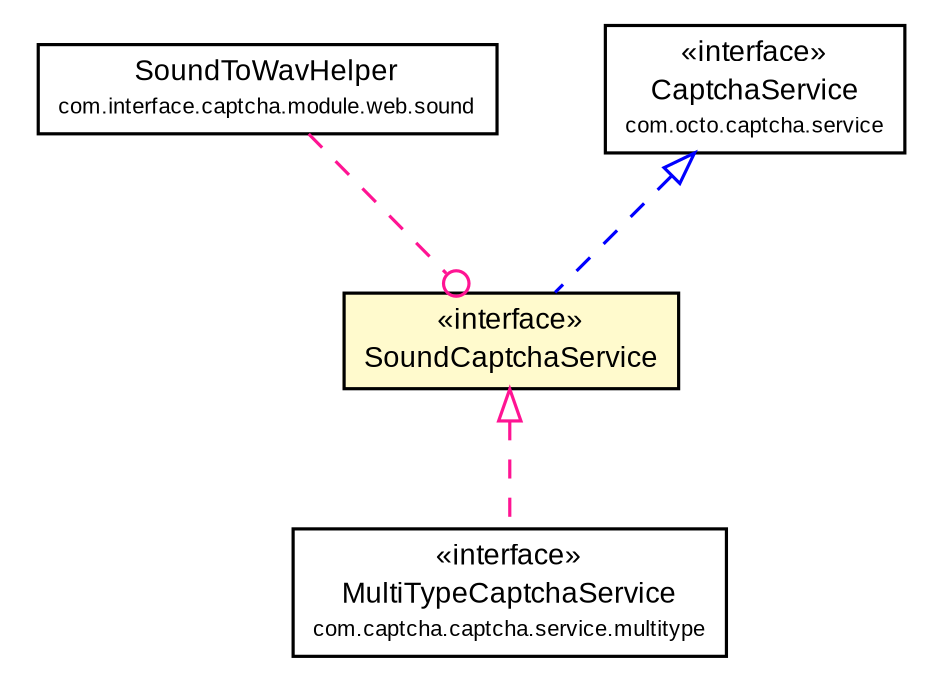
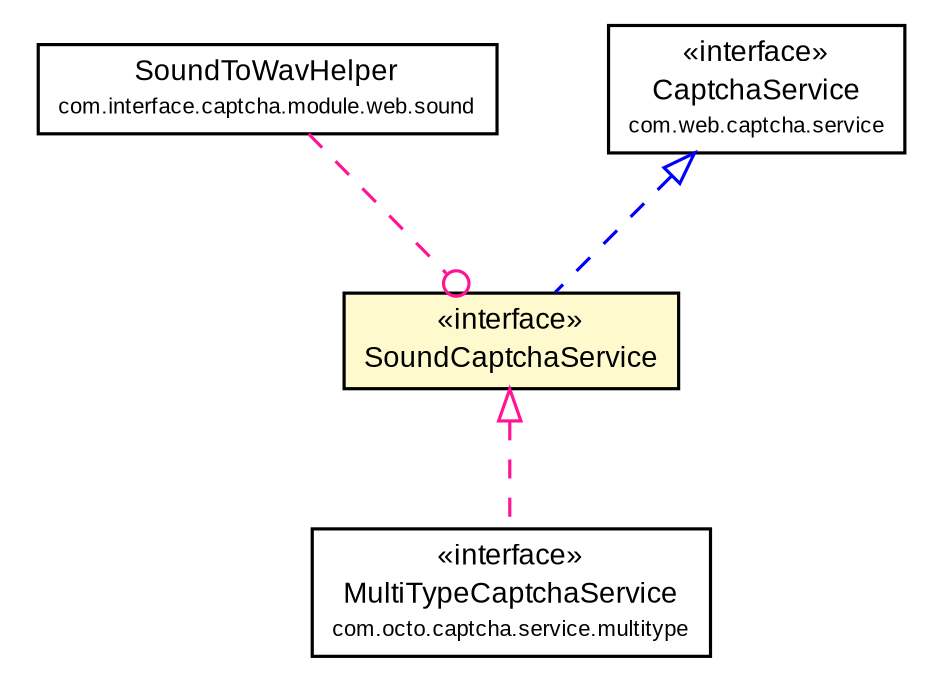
node "CaptchaService": text "com.octo.captcha.service" -> "com.web.captcha.service"
node "MultiTypeCaptchaService": text "com.captcha.captcha.service.multitype" -> "com.octo.captcha.service.multitype"
